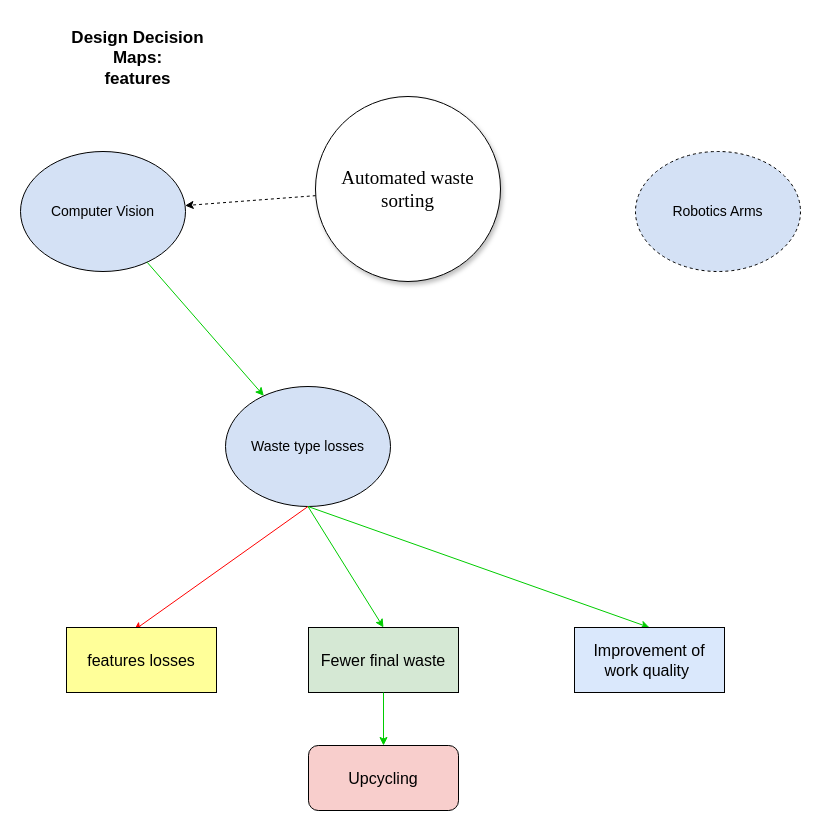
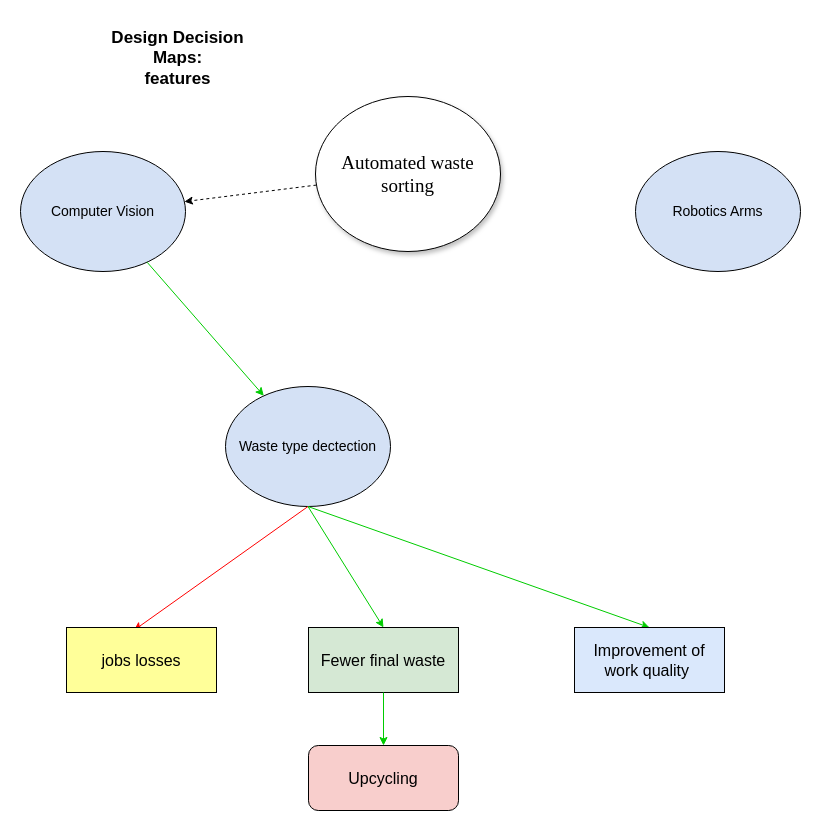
node "Design Decision Maps: features": moved (138, 59) -> (178, 59)
node "Automated waste sorting": size 185x185 -> 185x155
node "Robotics Arms": style dashed -> solid
node "Waste type losses": label "Waste type losses" -> "Waste type dectection"
node "features losses": label "features losses" -> "jobs losses"
